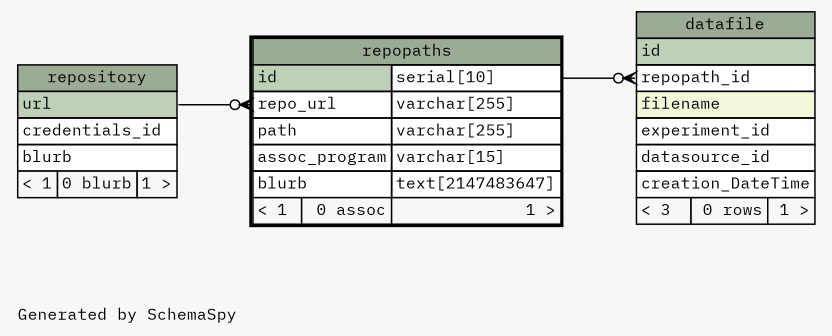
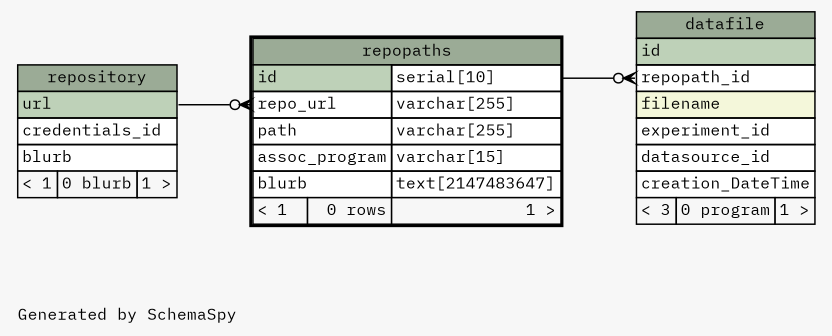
node "repopaths": text "0 assoc" -> "0 rows"
node "datafile": text "0 rows" -> "0 program"
